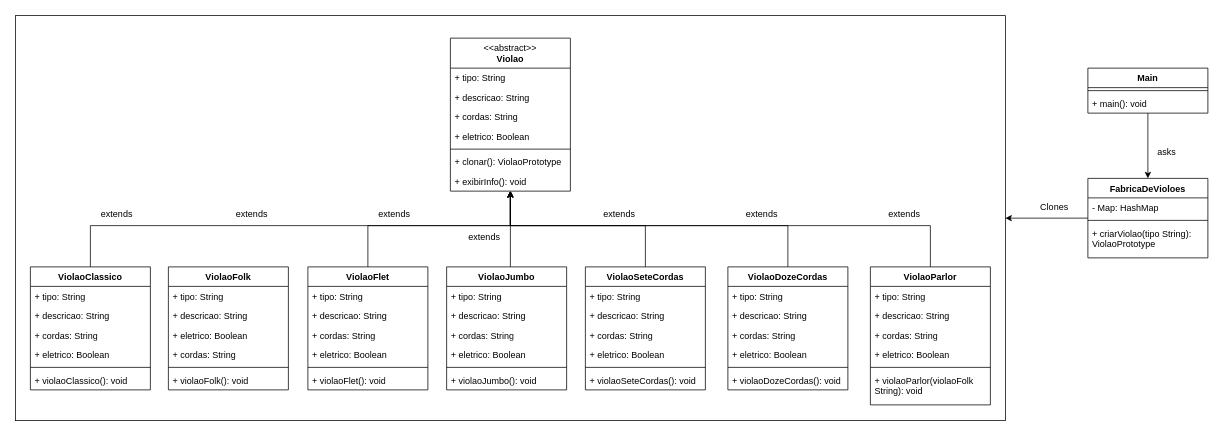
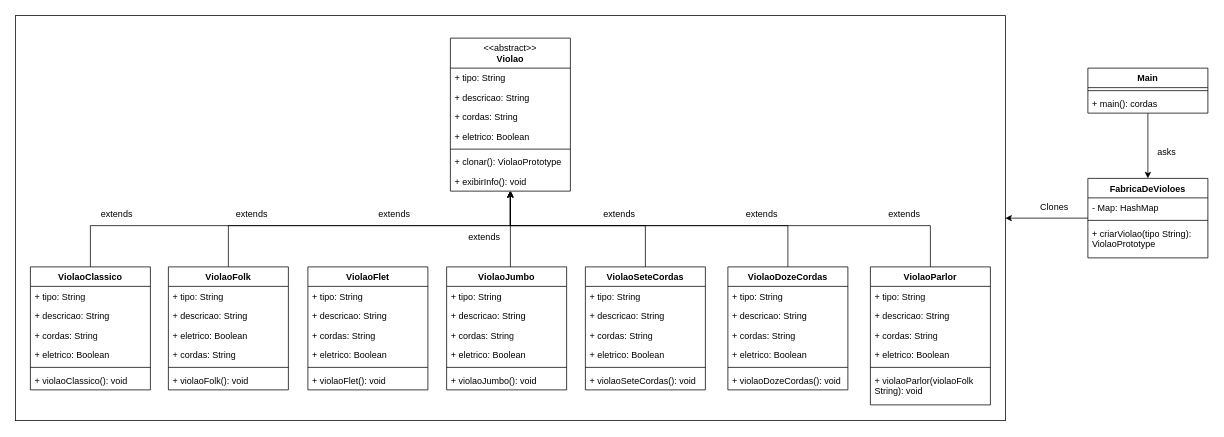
node "+ main(): void": label "+ main(): void" -> "+ main(): cordas"
edge "ViolaoFolk" -> "<<abstract>> Violao": added
edge "ViolaoFlet" -> "<<abstract>> Violao": removed
